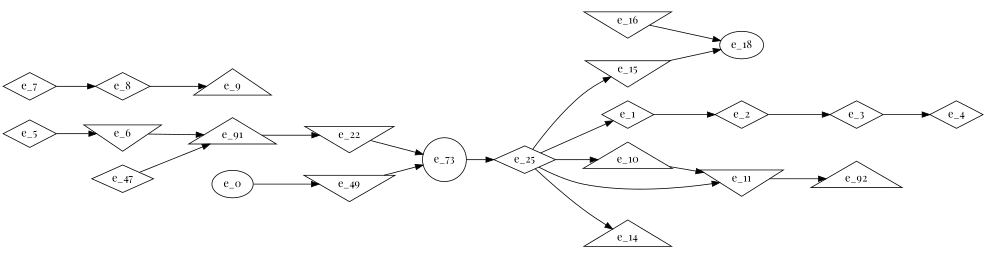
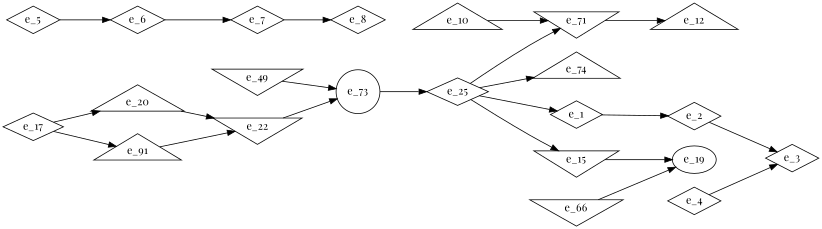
node "e_16": label "e_16" -> "e_66"
node "e_18": label "e_18" -> "e_19"
node "e_9": removed
node "e_20": added
edge "e_3" -> "e_4": reversed
node "e_6": shape invtriangle -> diamond
edge "e_6" -> "e_91": now "e_6" -> "e_7"
edge "e_25" -> "e_10": removed
node "e_47": label "e_47" -> "e_17"
node "e_11": label "e_11" -> "e_71"
node "e_92": label "e_92" -> "e_12"
node "e_0": removed
node "e_14": label "e_14" -> "e_74"
